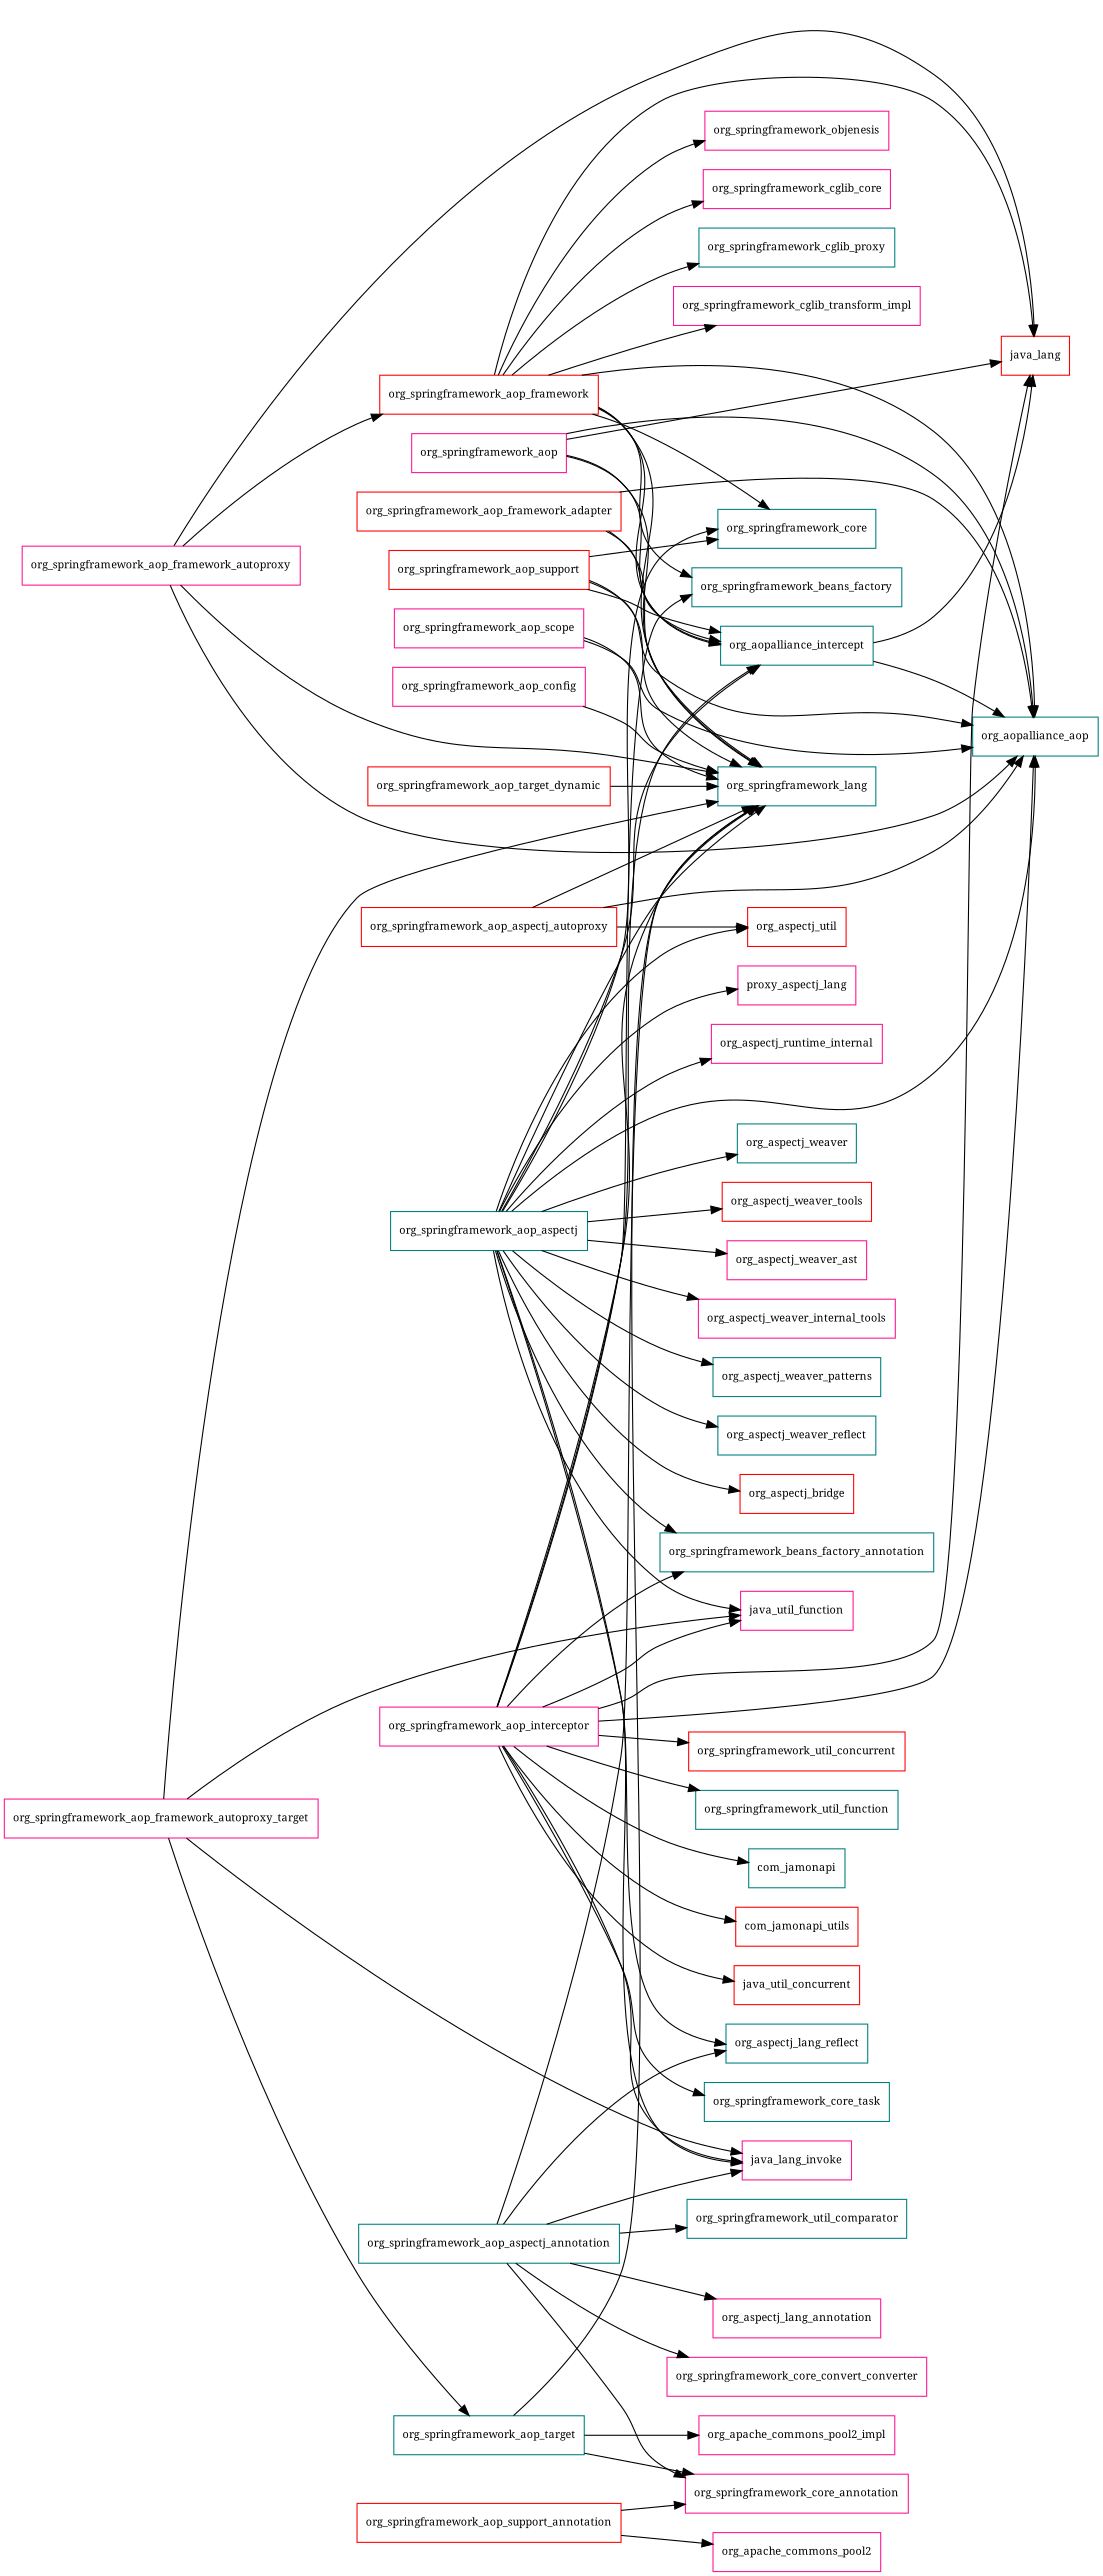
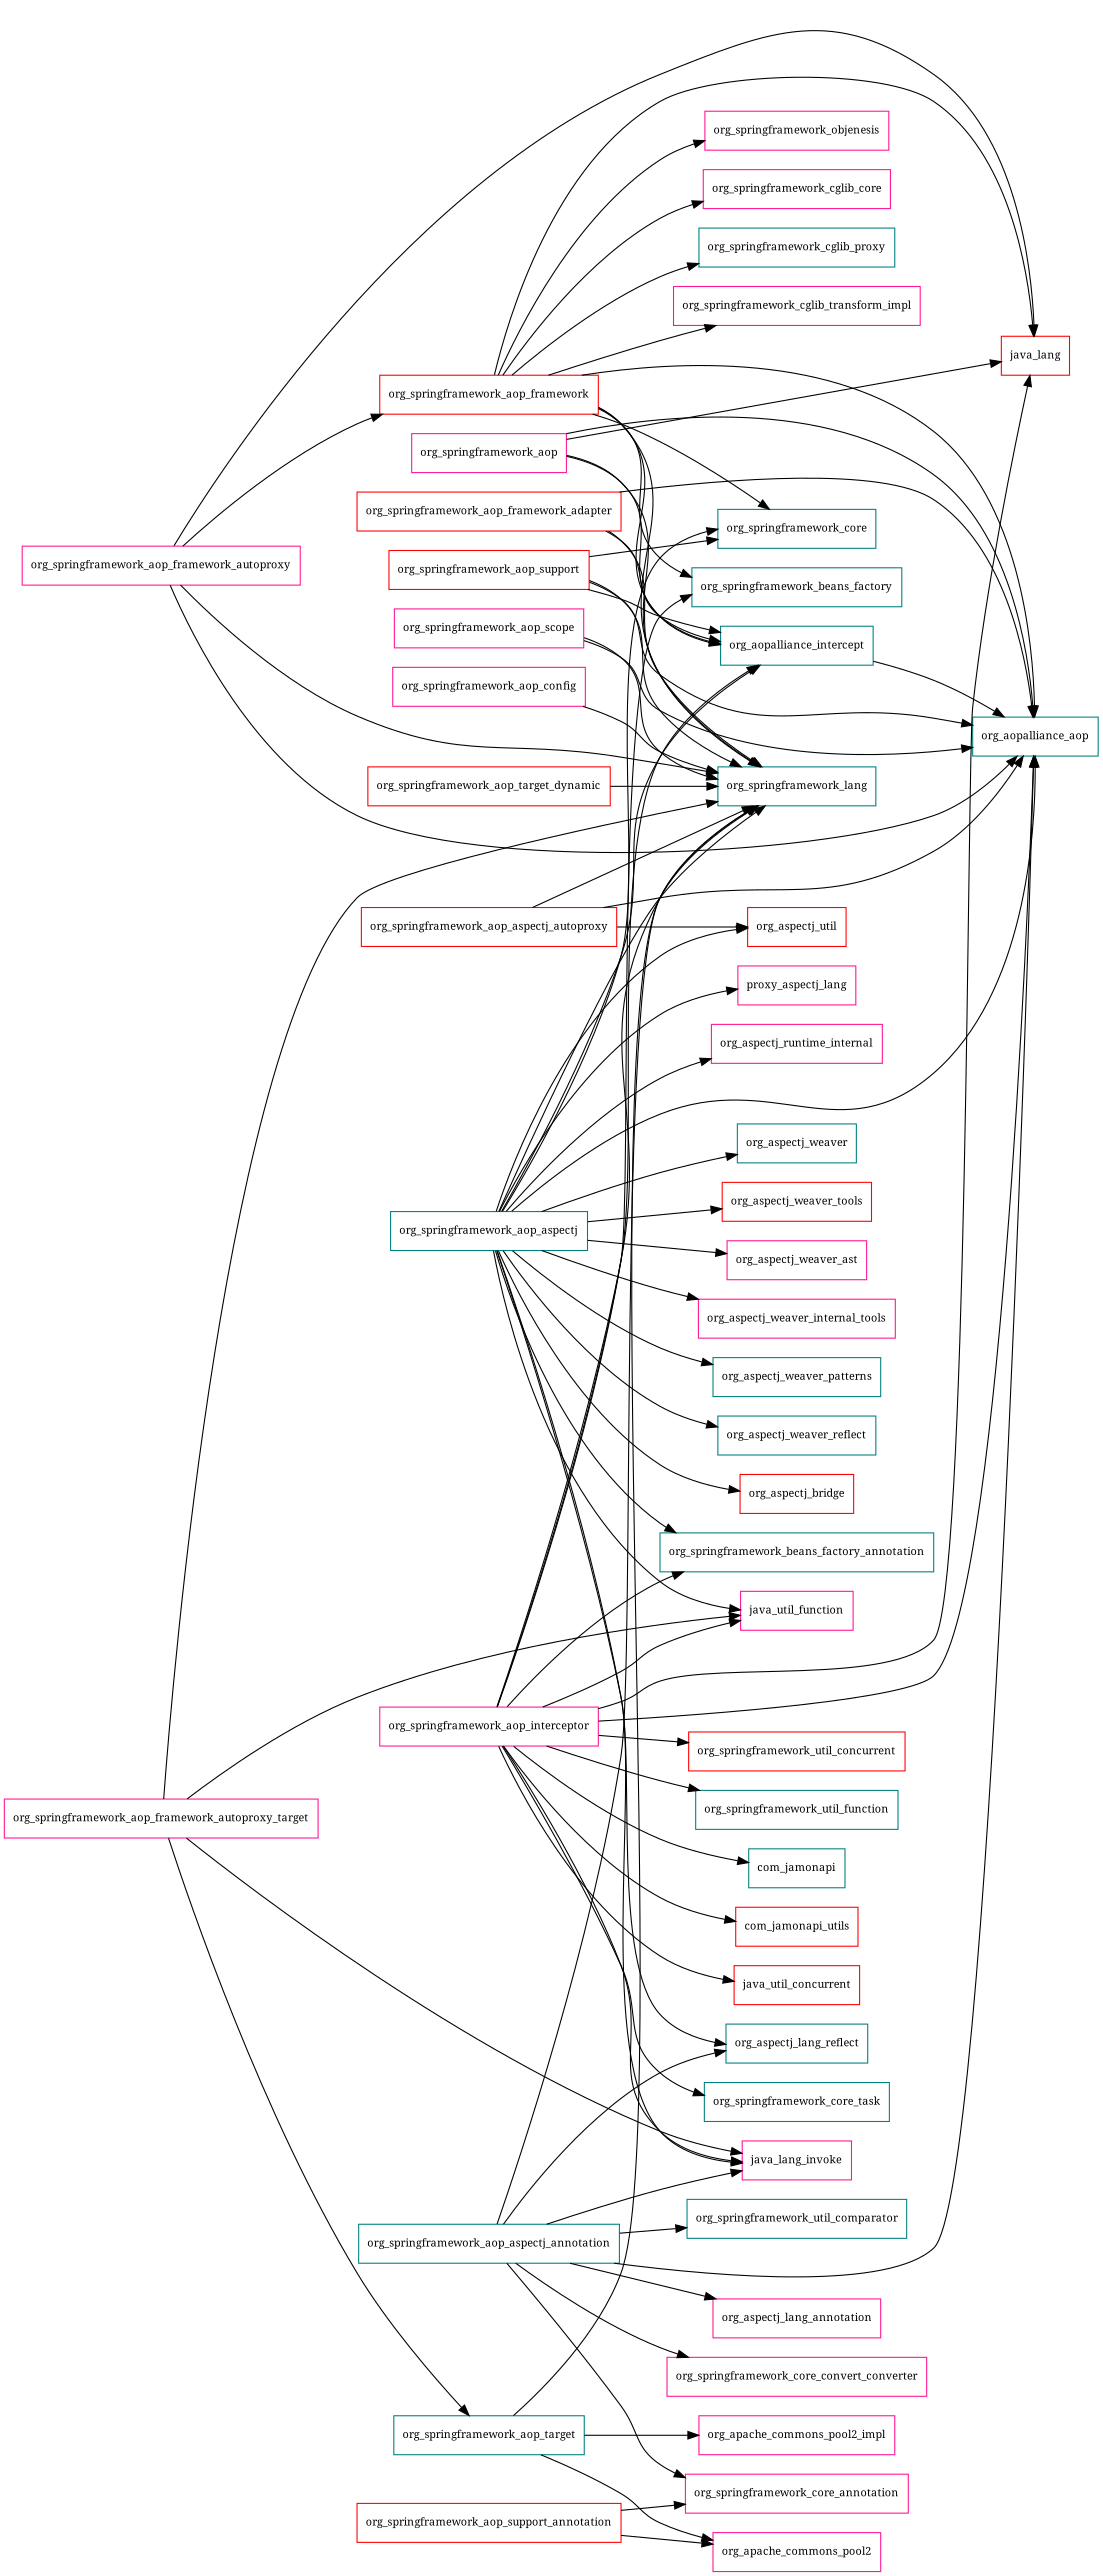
edge "org_aopalliance_intercept" -> "java_lang": removed
edge "org_springframework_aop_aspectj_annotation" -> "org_aopalliance_aop": added
edge "org_springframework_aop_target" -> "org_springframework_core_annotation": now "org_springframework_aop_target" -> "org_apache_commons_pool2"
